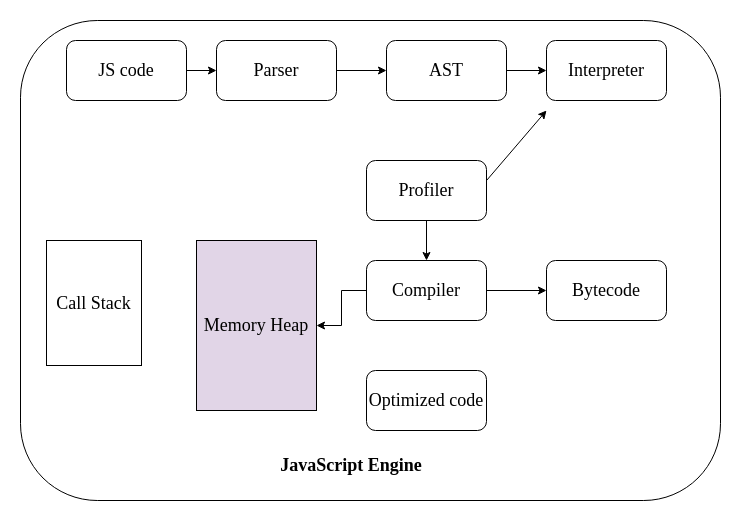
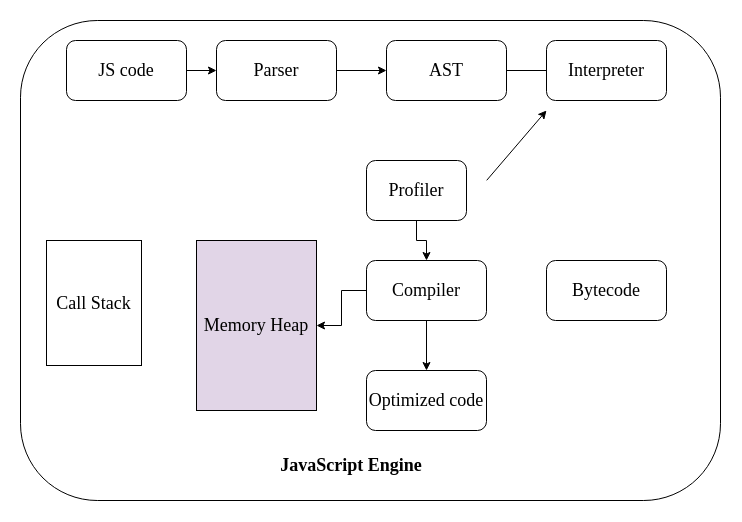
edge "AST" -> "Interpreter": arrowhead classic -> none
node "Profiler": size 120x60 -> 100x60
edge "Compiler" -> "Bytecode": now "Compiler" -> "Optimized code"
